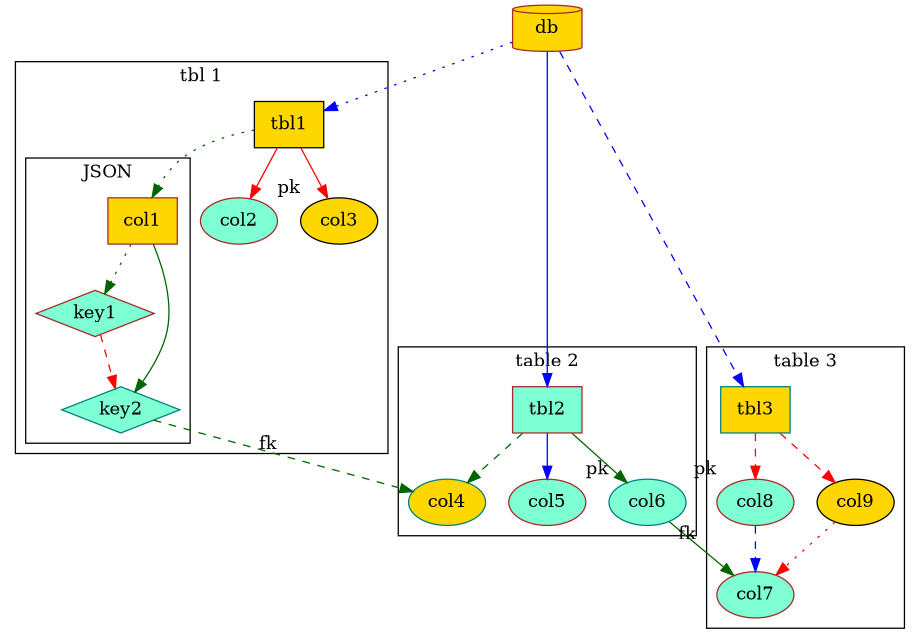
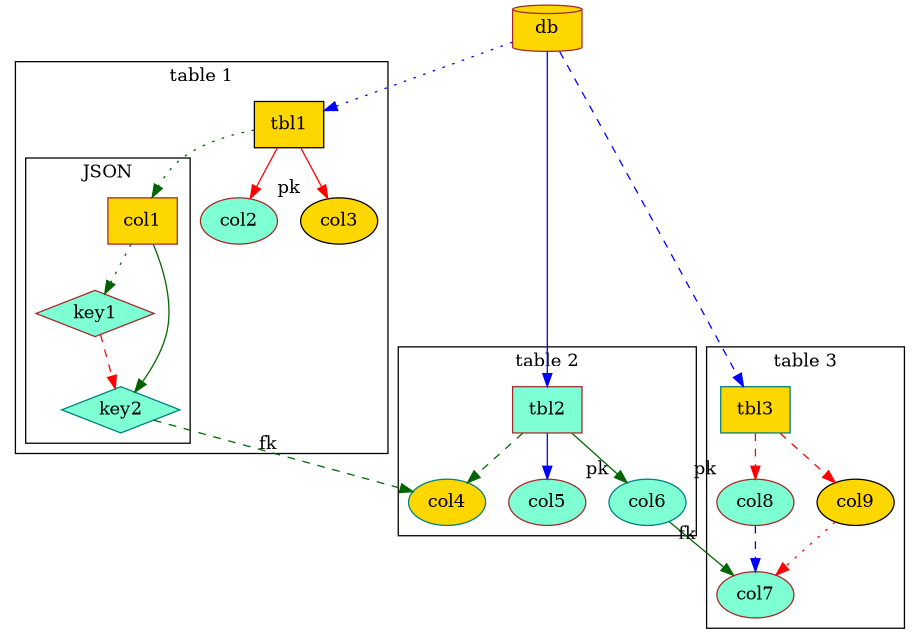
cluster "tbl 1": label "tbl 1" -> "table 1"
